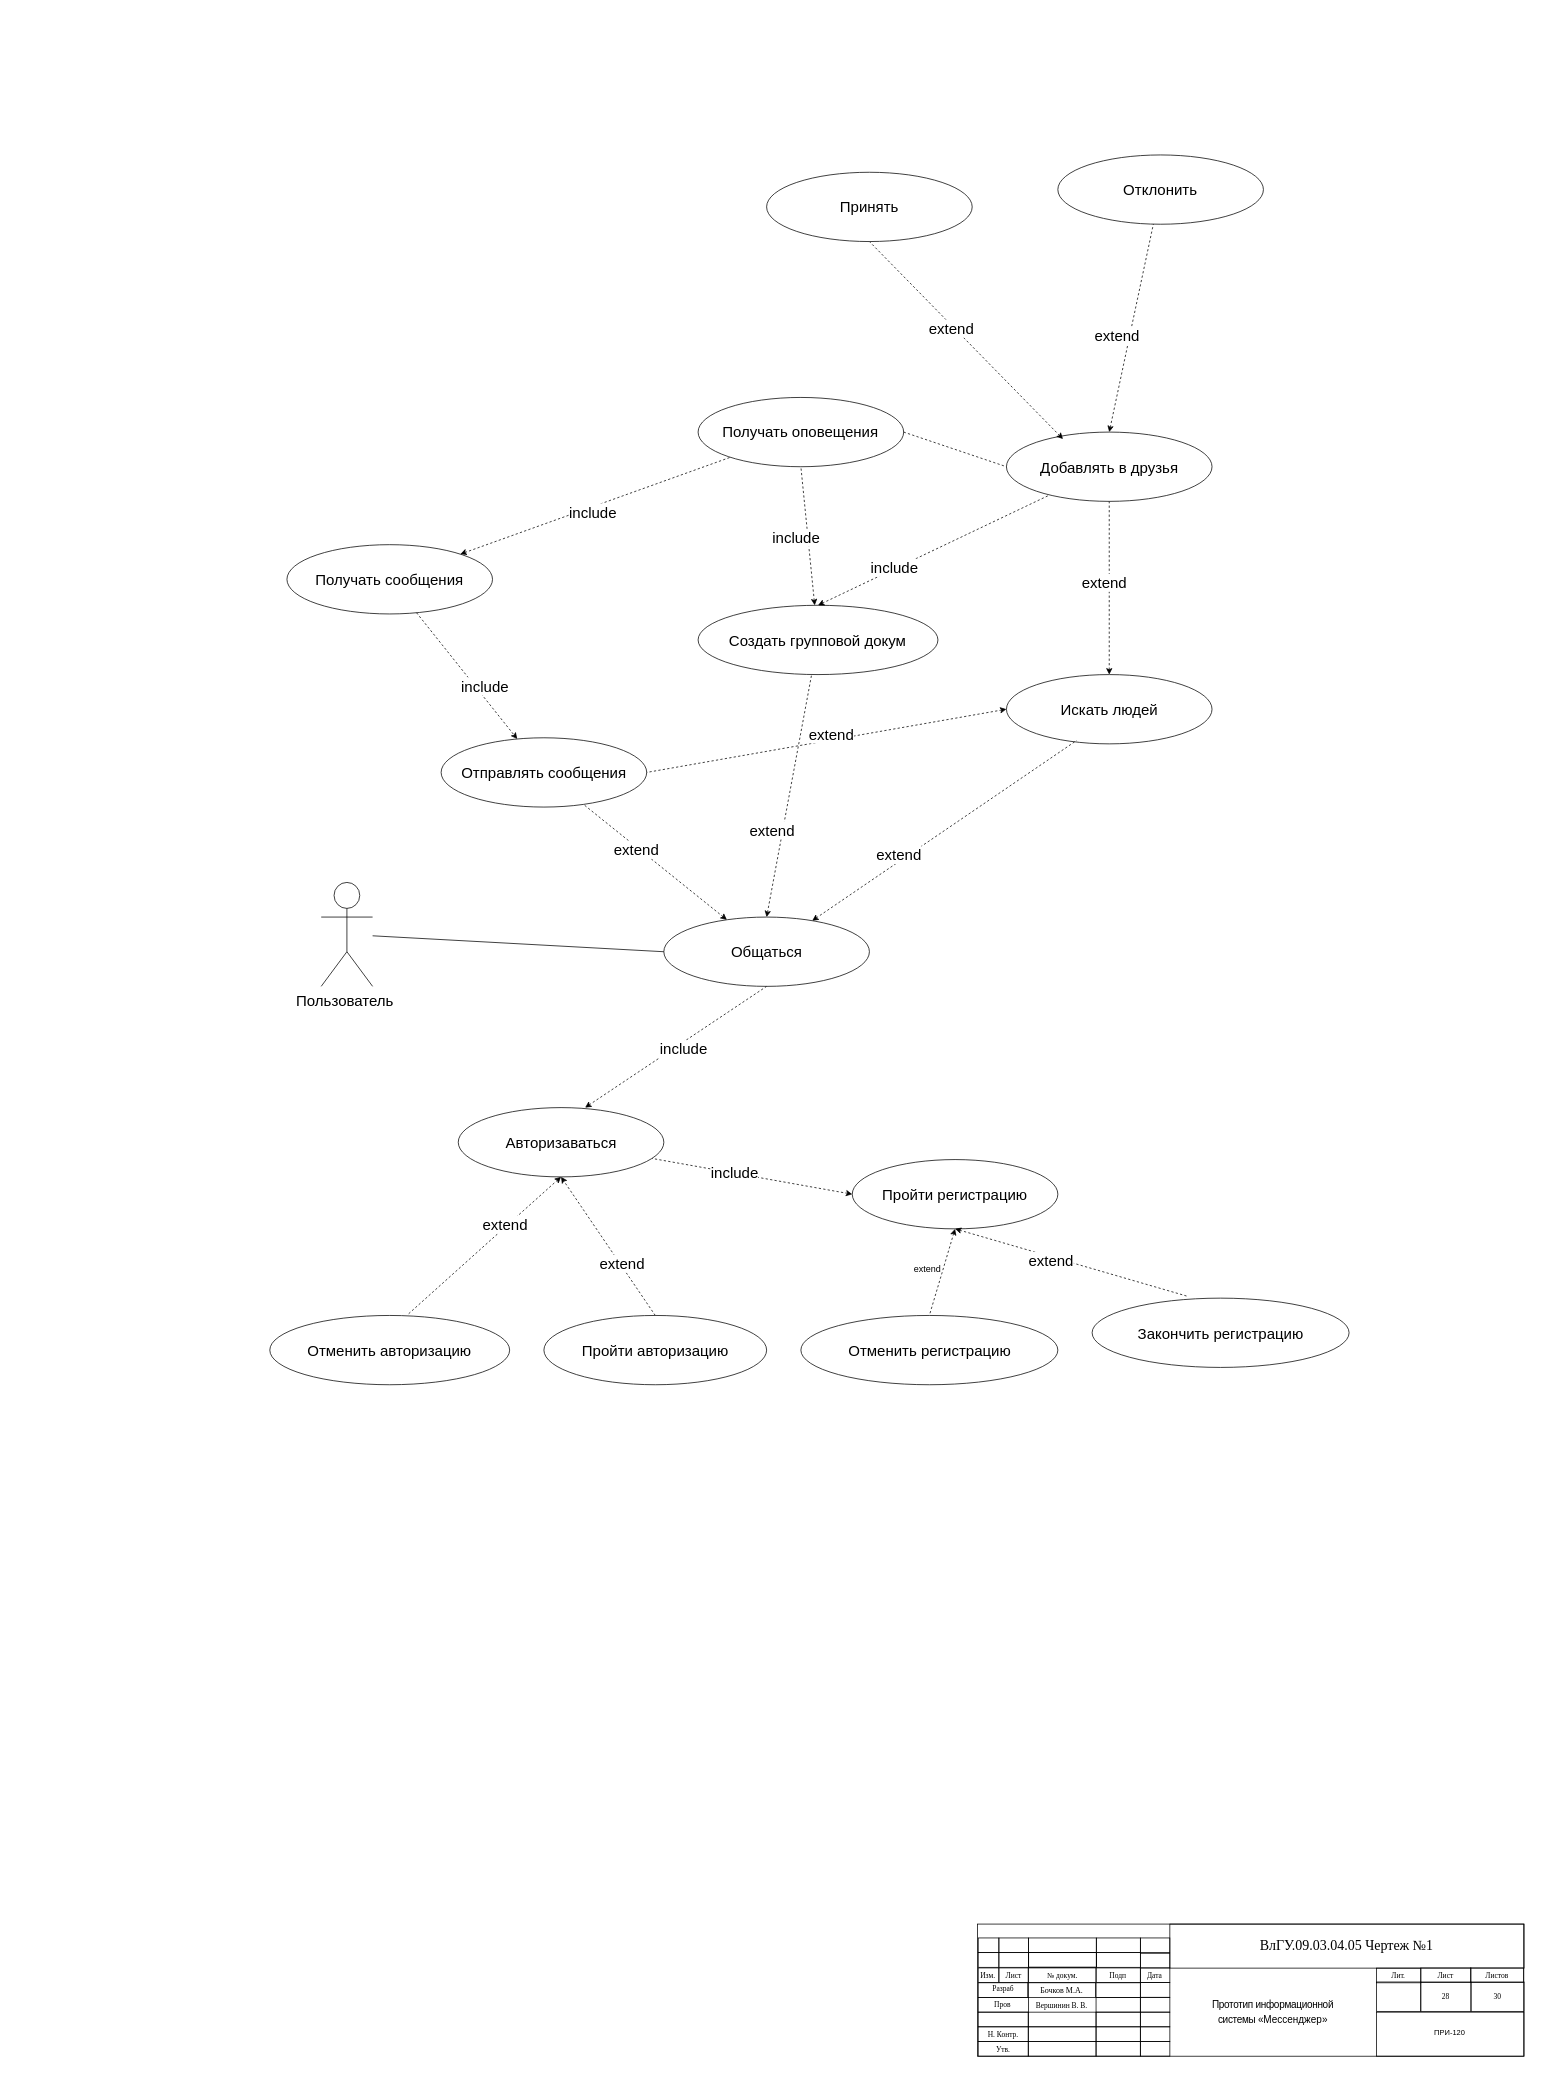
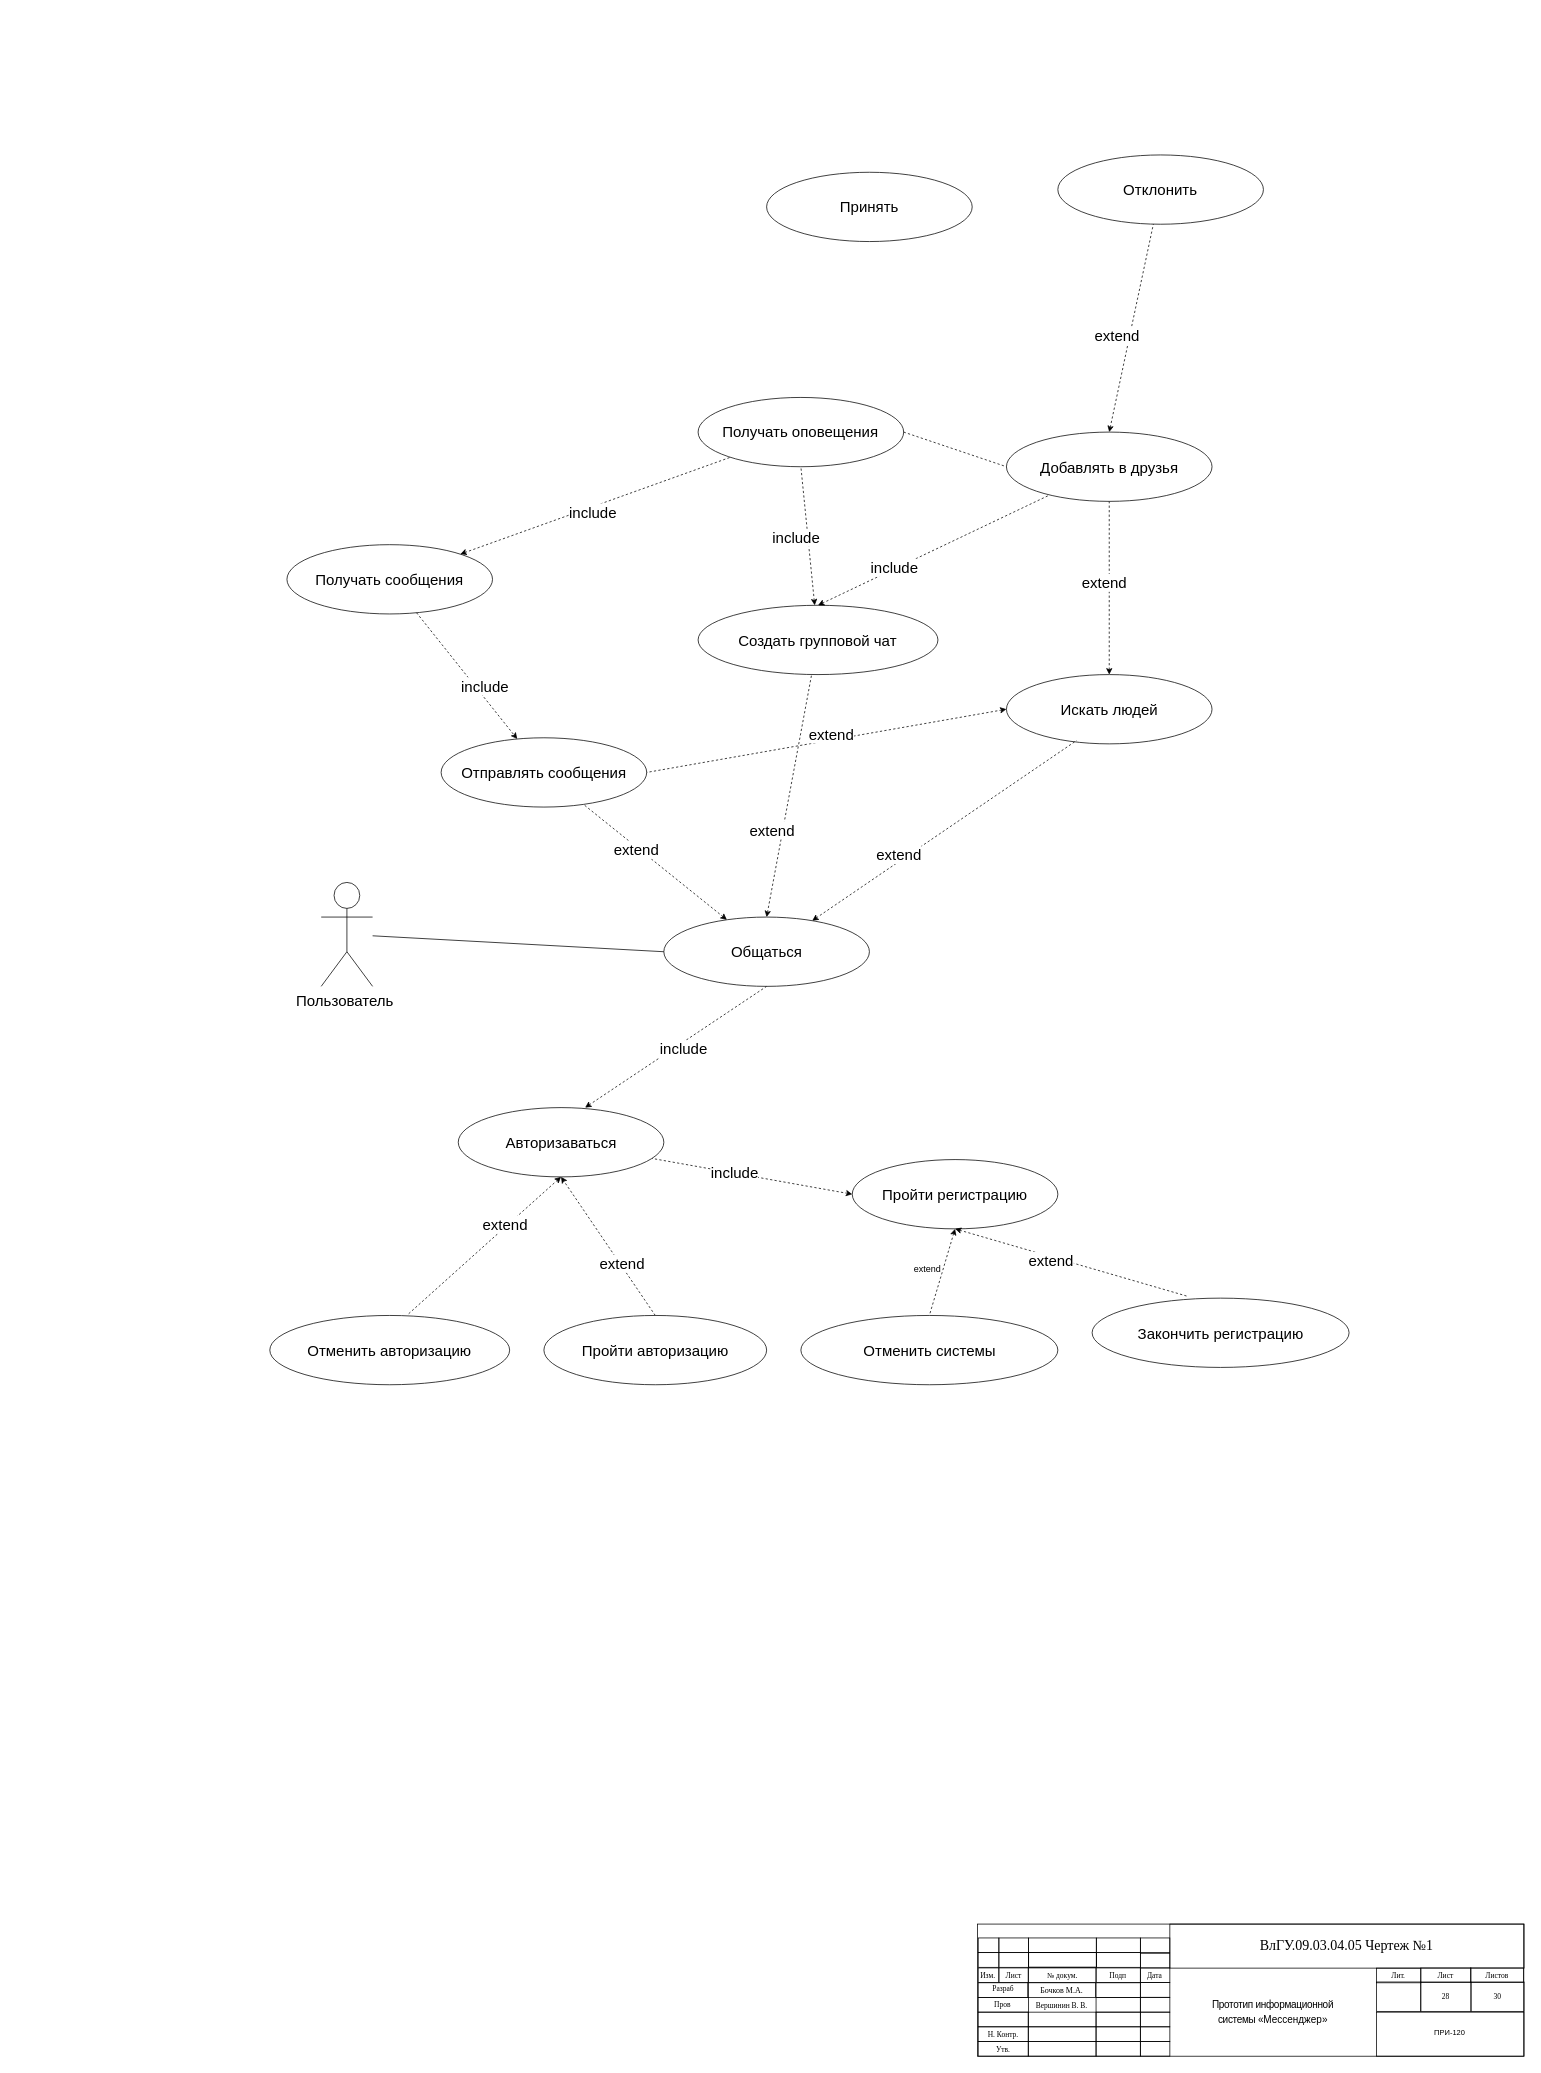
edge "Принять" -> "Добавлять в друзья": removed, label "extend"
node "Создать групповой докум": label "Создать групповой докум" -> "Создать групповой чат"
node "Отменить регистрацию": label "Отменить регистрацию" -> "Отменить системы"
